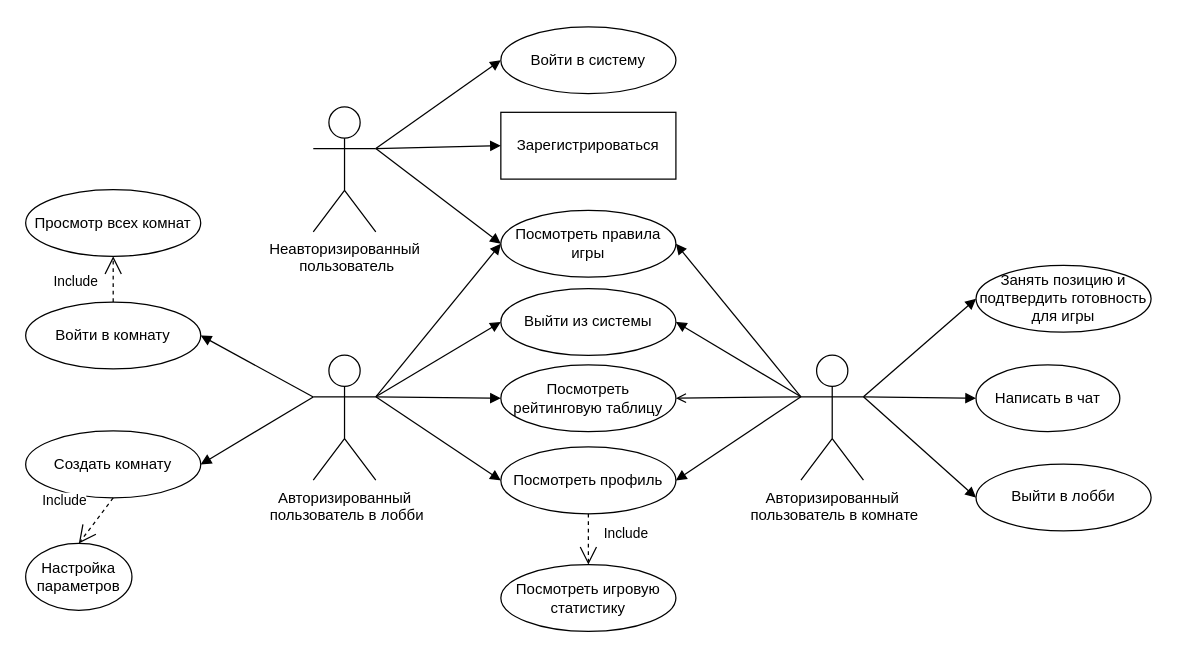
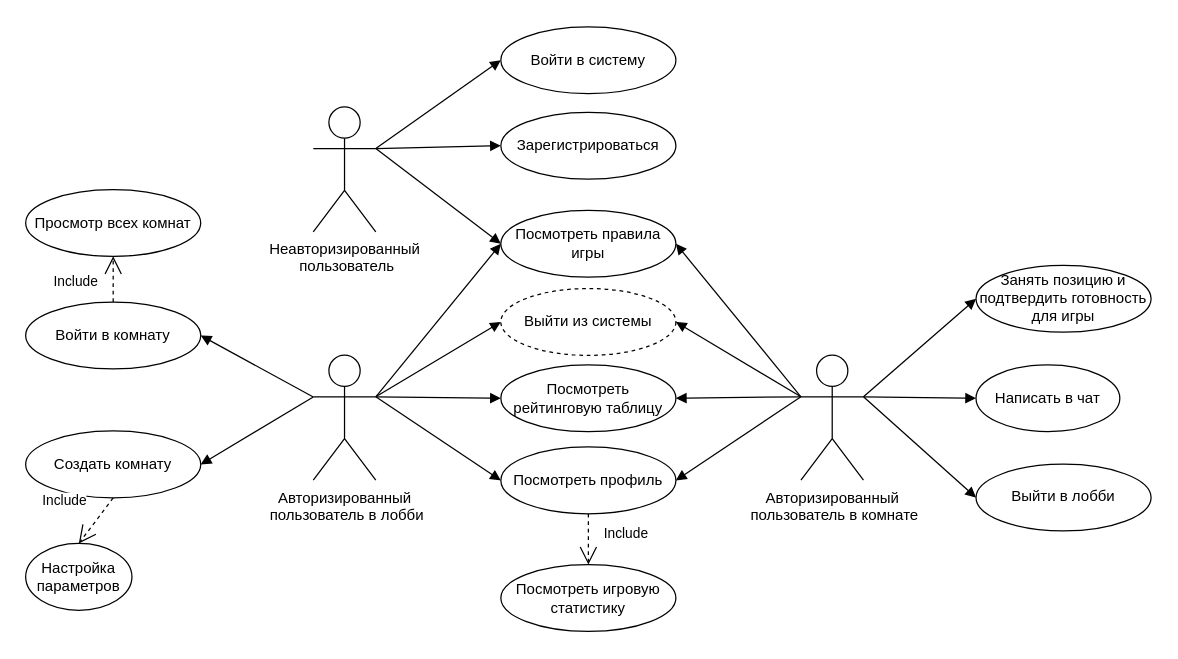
node "Зарегистрироваться": shape rectangle -> ellipse
node "Выйти из системы": style solid -> dashed
edge "Авторизированный пользователь в комнате" -> "Посмотреть рейтинговую таблицу": arrowhead open -> block
